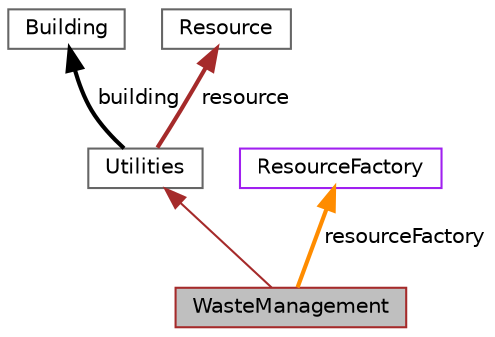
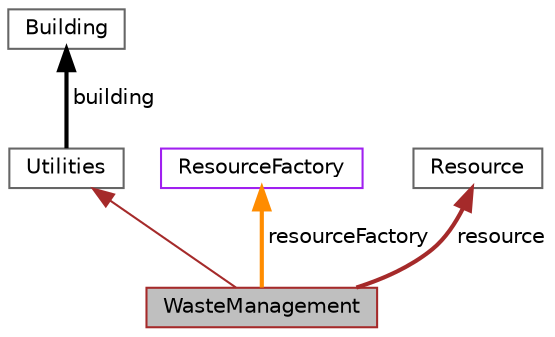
edge "Utilities" -> "Resource": now "WasteManagement" -> "Resource"
